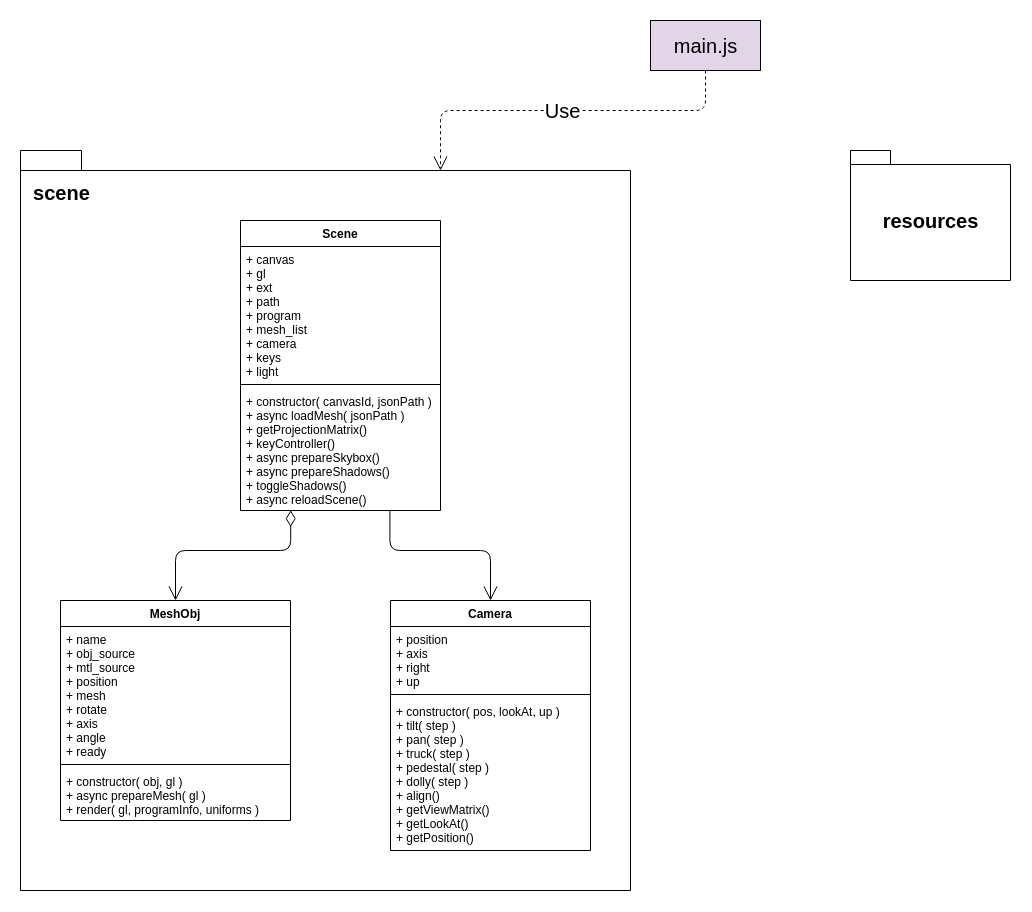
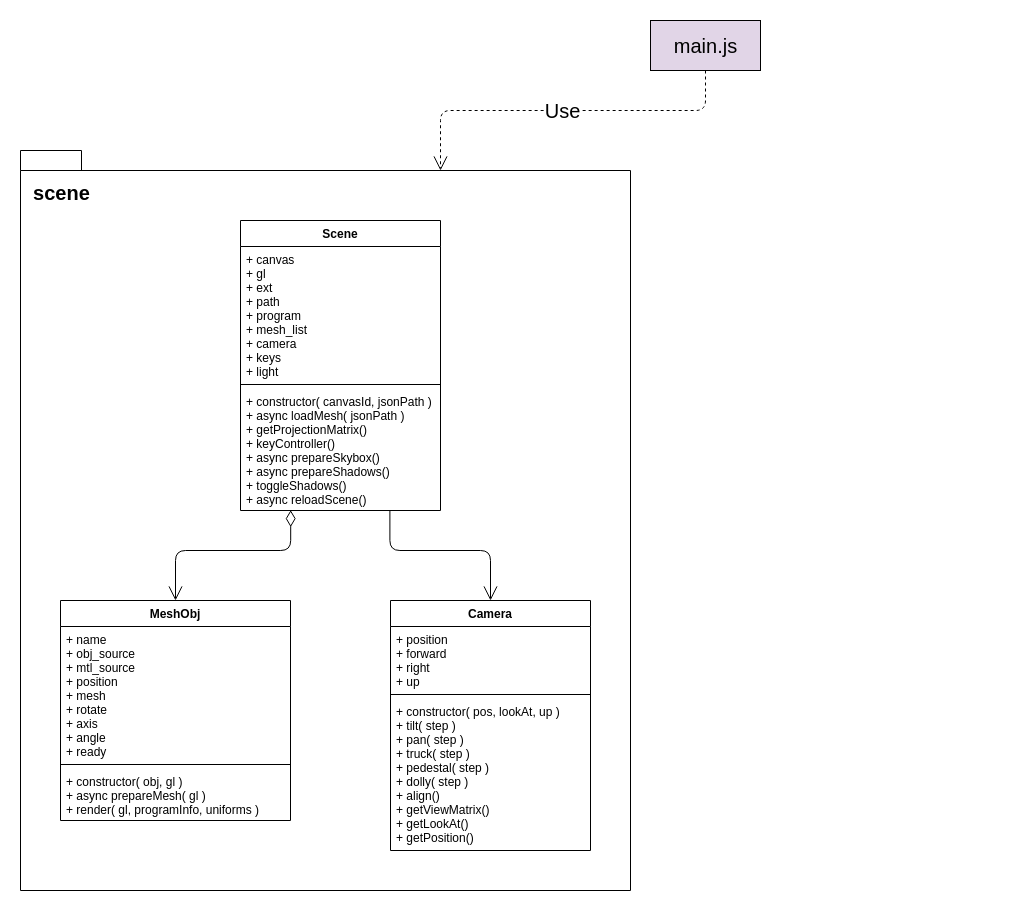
node "resources": removed
node "+ position + axis + right + up": label "+ position + axis + right + up" -> "+ position + forward + right + up"
